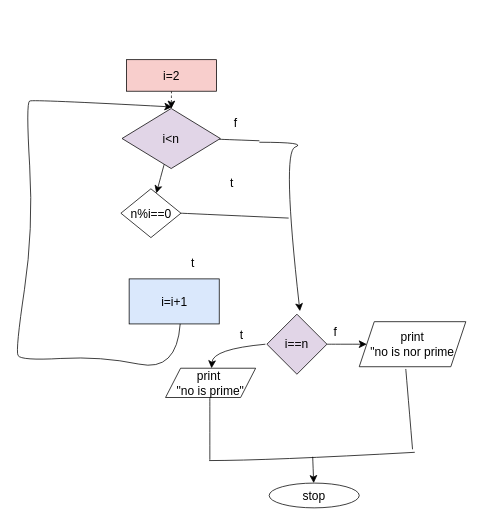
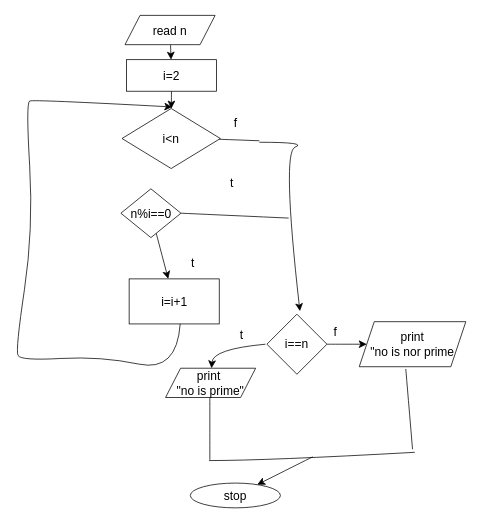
node "read n": added
edge "read n" -> "i=2": added
node "i=2": fillcolor #f8cecc -> #ffffff
edge "i=2" -> "i<n": style dashed -> solid
node "i<n": fillcolor #e1d5e7 -> #ffffff
edge "i<n" -> "n%i==0": removed
edge "n%i==0" -> "i=i+1": added
node "i=i+1": fillcolor #dae8fc -> #ffffff
node "i==n": fillcolor #e1d5e7 -> #ffffff
node "stop": moved (314, 495) -> (235, 495)
